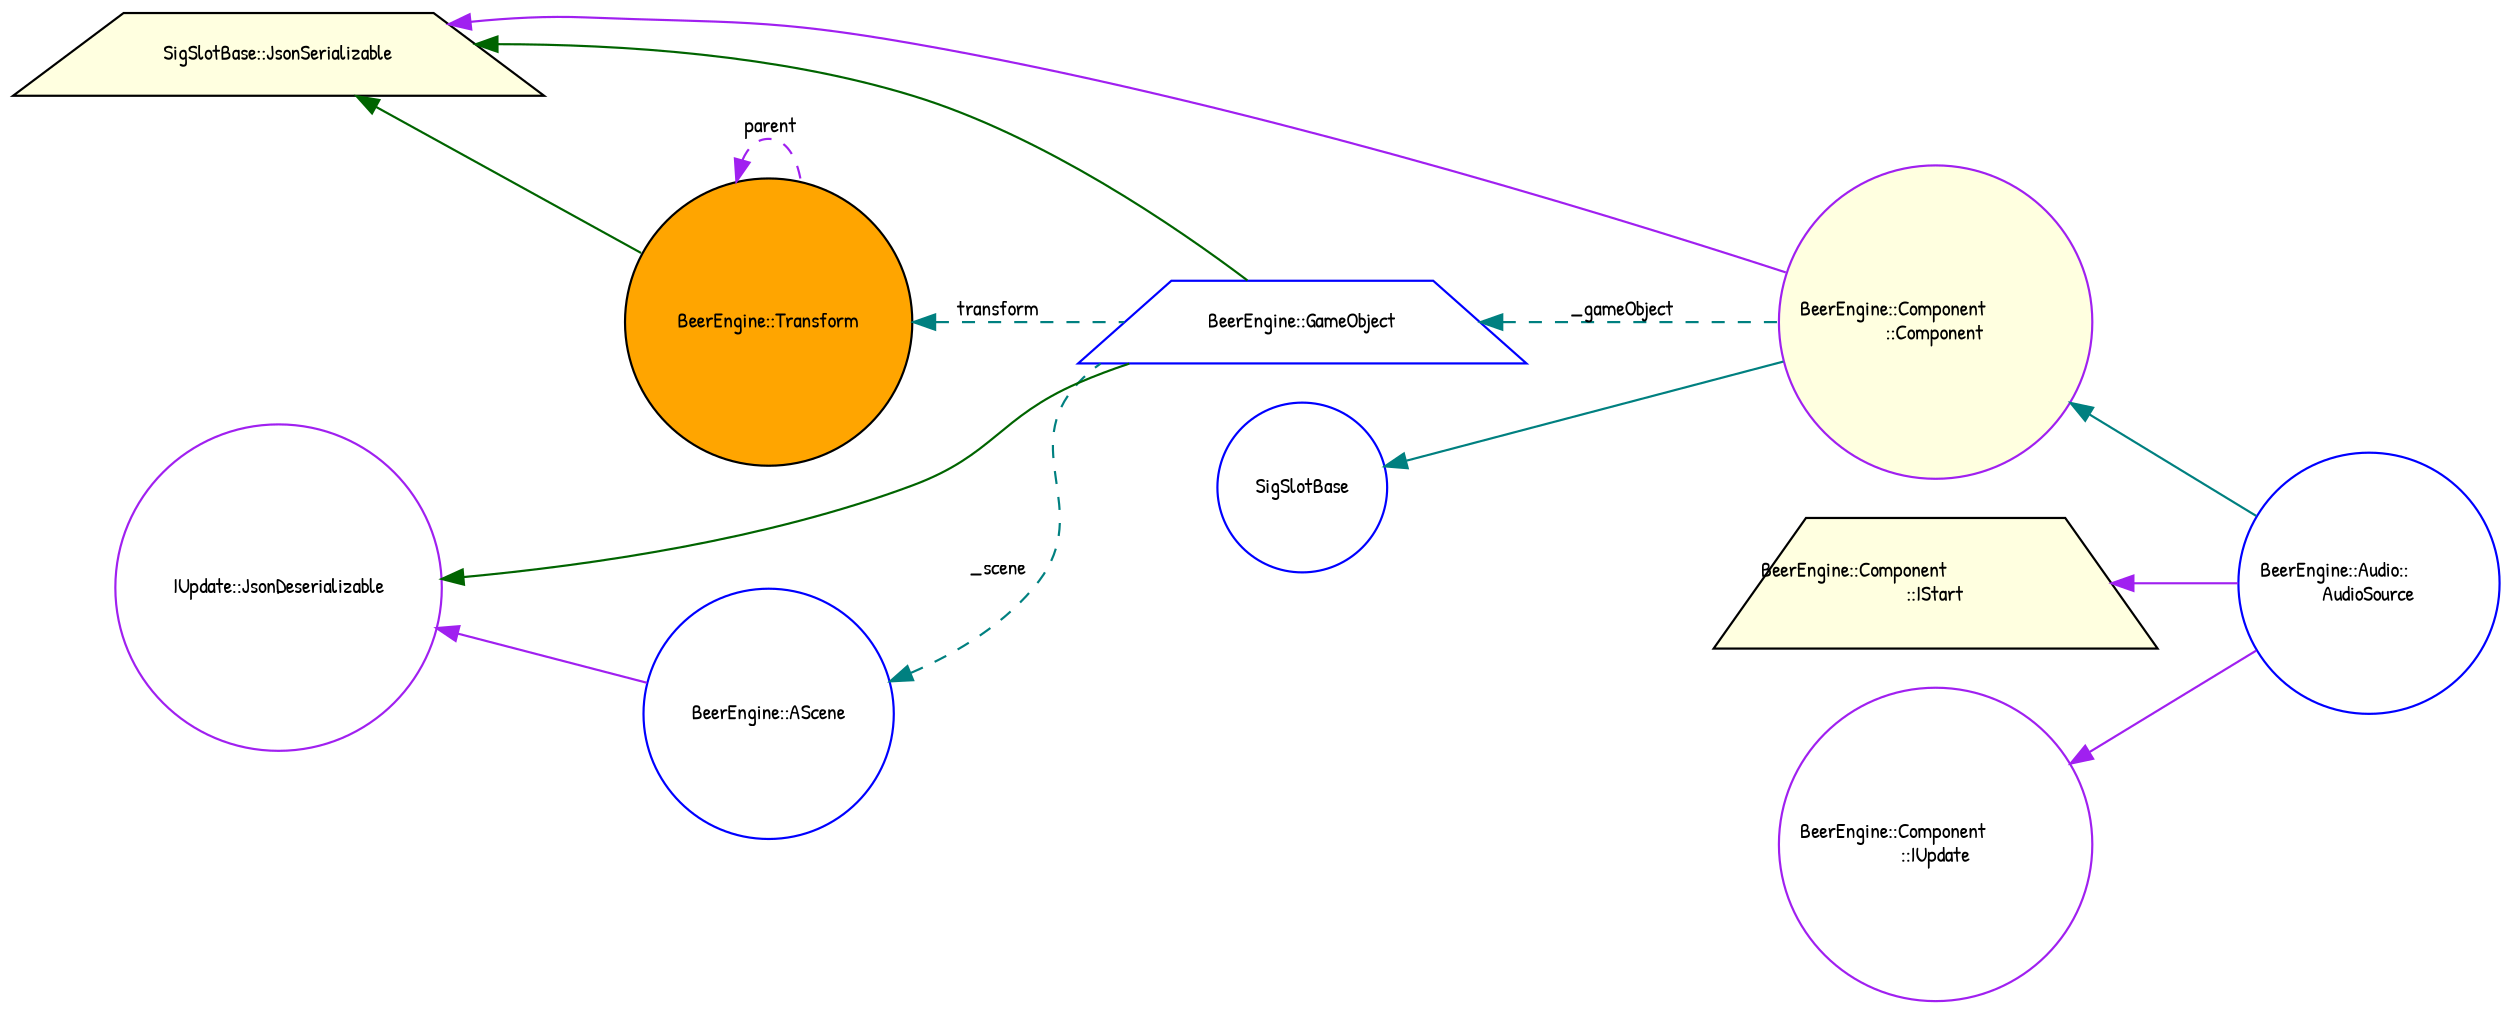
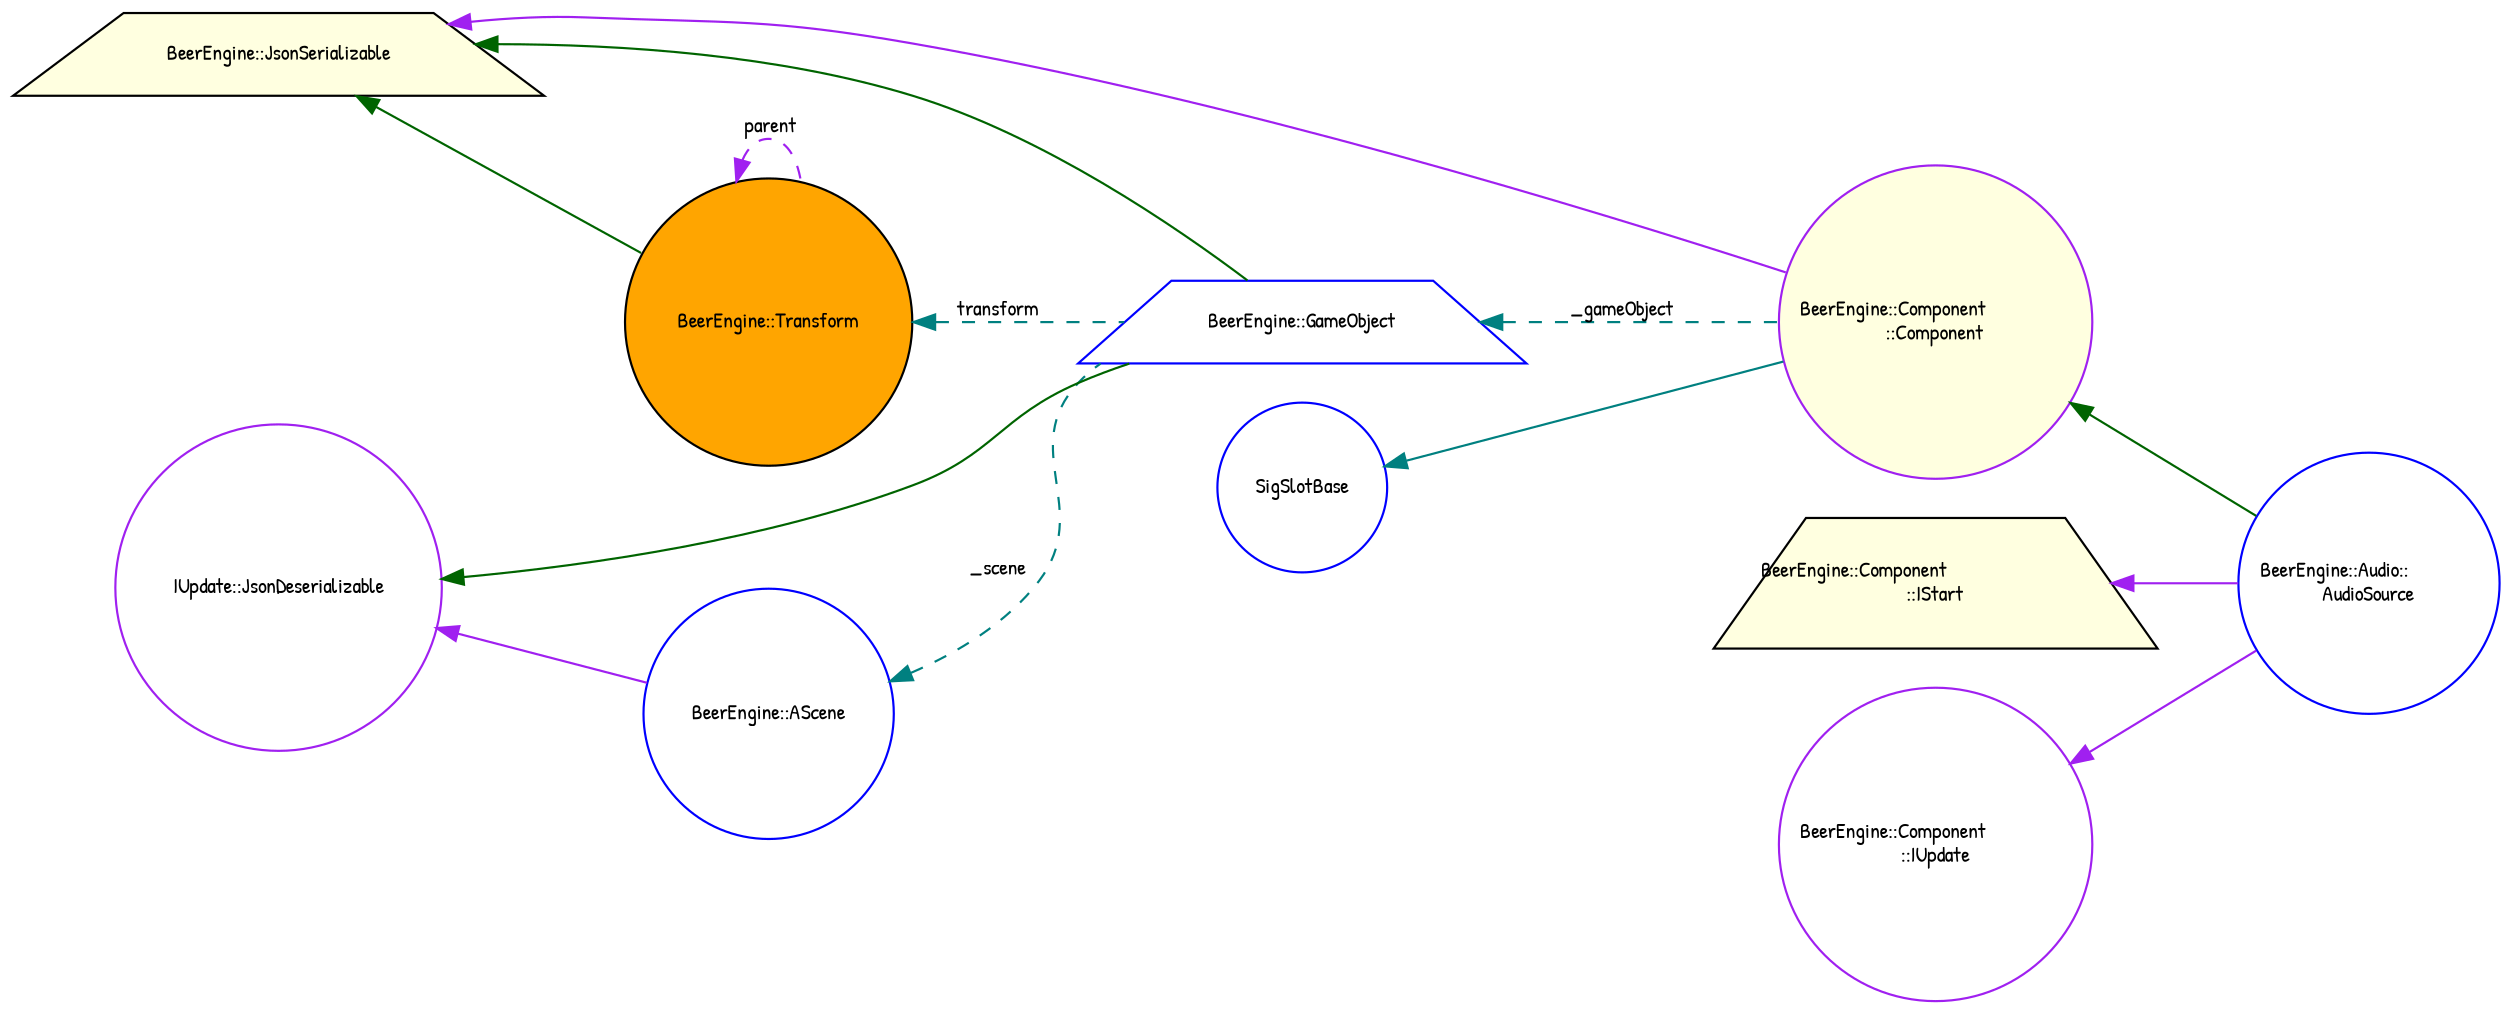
node "SigSlotBase::JsonSerializable": label "SigSlotBase::JsonSerializable" -> "BeerEngine::JsonSerializable"
edge "BeerEngine::Audio:: AudioSource" -> "BeerEngine::Component ::Component": color teal -> darkgreen
